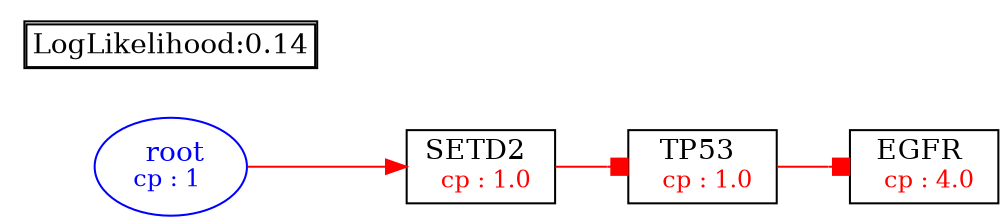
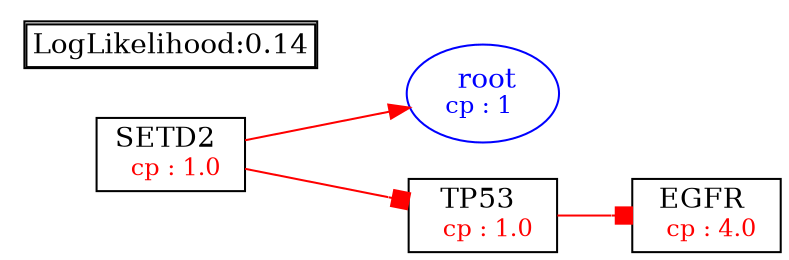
edge "root" -> "SETD2": reversed
